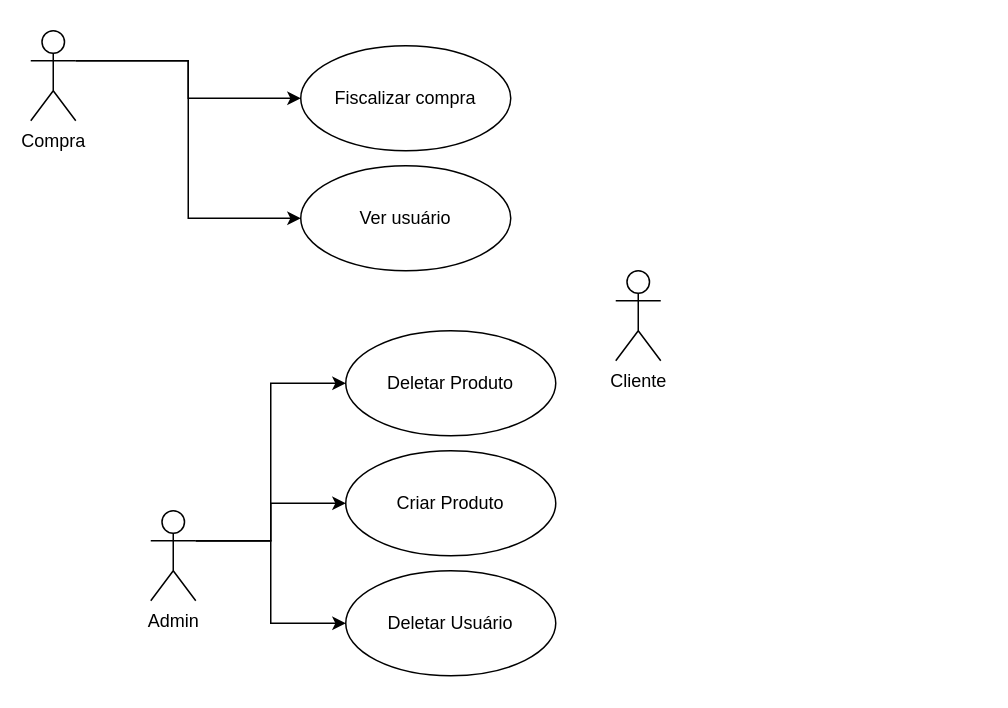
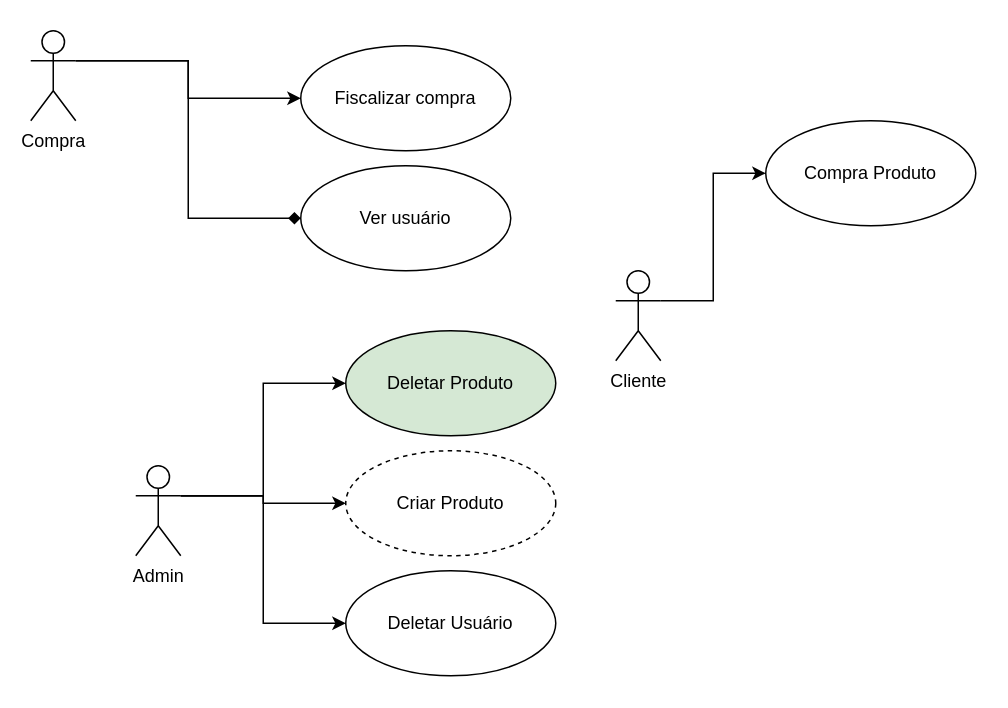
node "Compra Produto": added
edge "Compra" -> "Ver usuário": arrowhead classic -> diamond
edge "Cliente" -> "Compra Produto": added
node "Deletar Produto": fillcolor #ffffff -> #d5e8d4
node "Criar Produto": style solid -> dashed
node "Admin": moved (173, 556) -> (158, 511)
